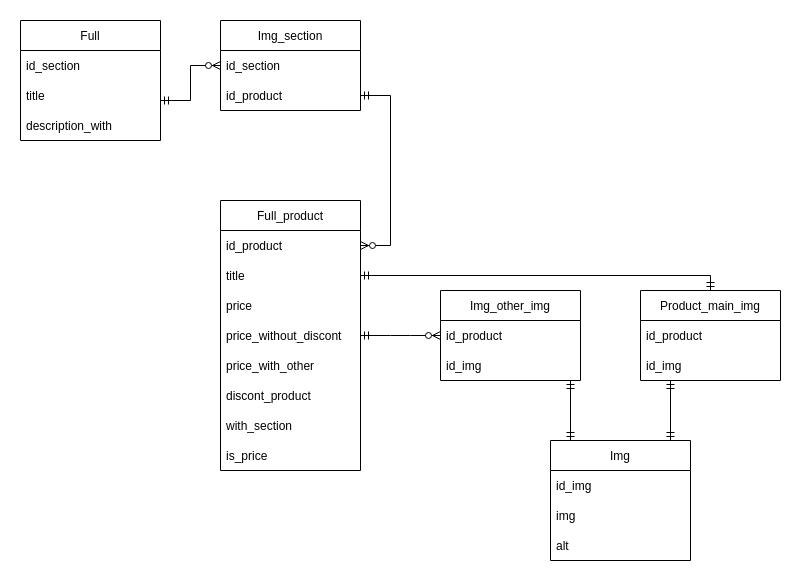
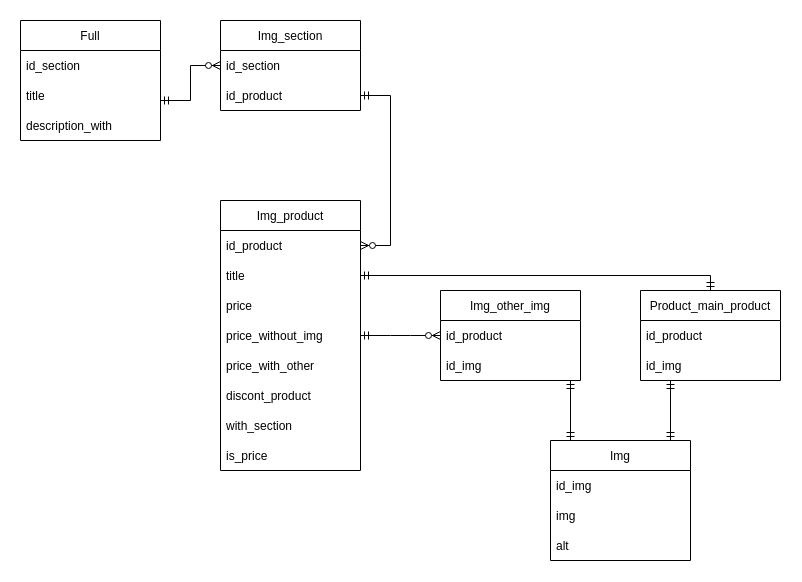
node "Full_product": label "Full_product" -> "Img_product"
node "Product_main_img": label "Product_main_img" -> "Product_main_product"
node "price_without_discont": label "price_without_discont" -> "price_without_img"
